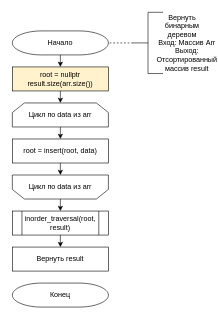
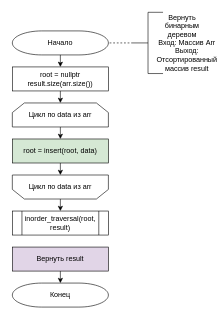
node "root = nullptr result.size(arr.size())": fillcolor #fff2cc -> #ffffff
node "root = insert(root, data)": fillcolor #ffffff -> #d5e8d4
edge "inorder_traversal(root, result)" -> "Вернуть result": removed
node "Вернуть result": fillcolor #ffffff -> #e1d5e7
edge "Вернуть result" -> "Конец": added
